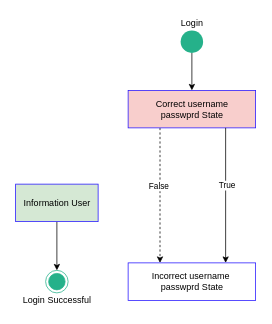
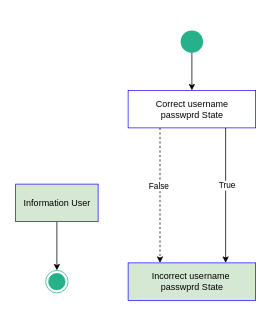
node "Login": removed
node "Correct username passwprd State": fillcolor #f8cecc -> #ffffff
node "Incorrect username passwprd State": fillcolor #ffffff -> #d5e8d4
node "Login Successful": removed
